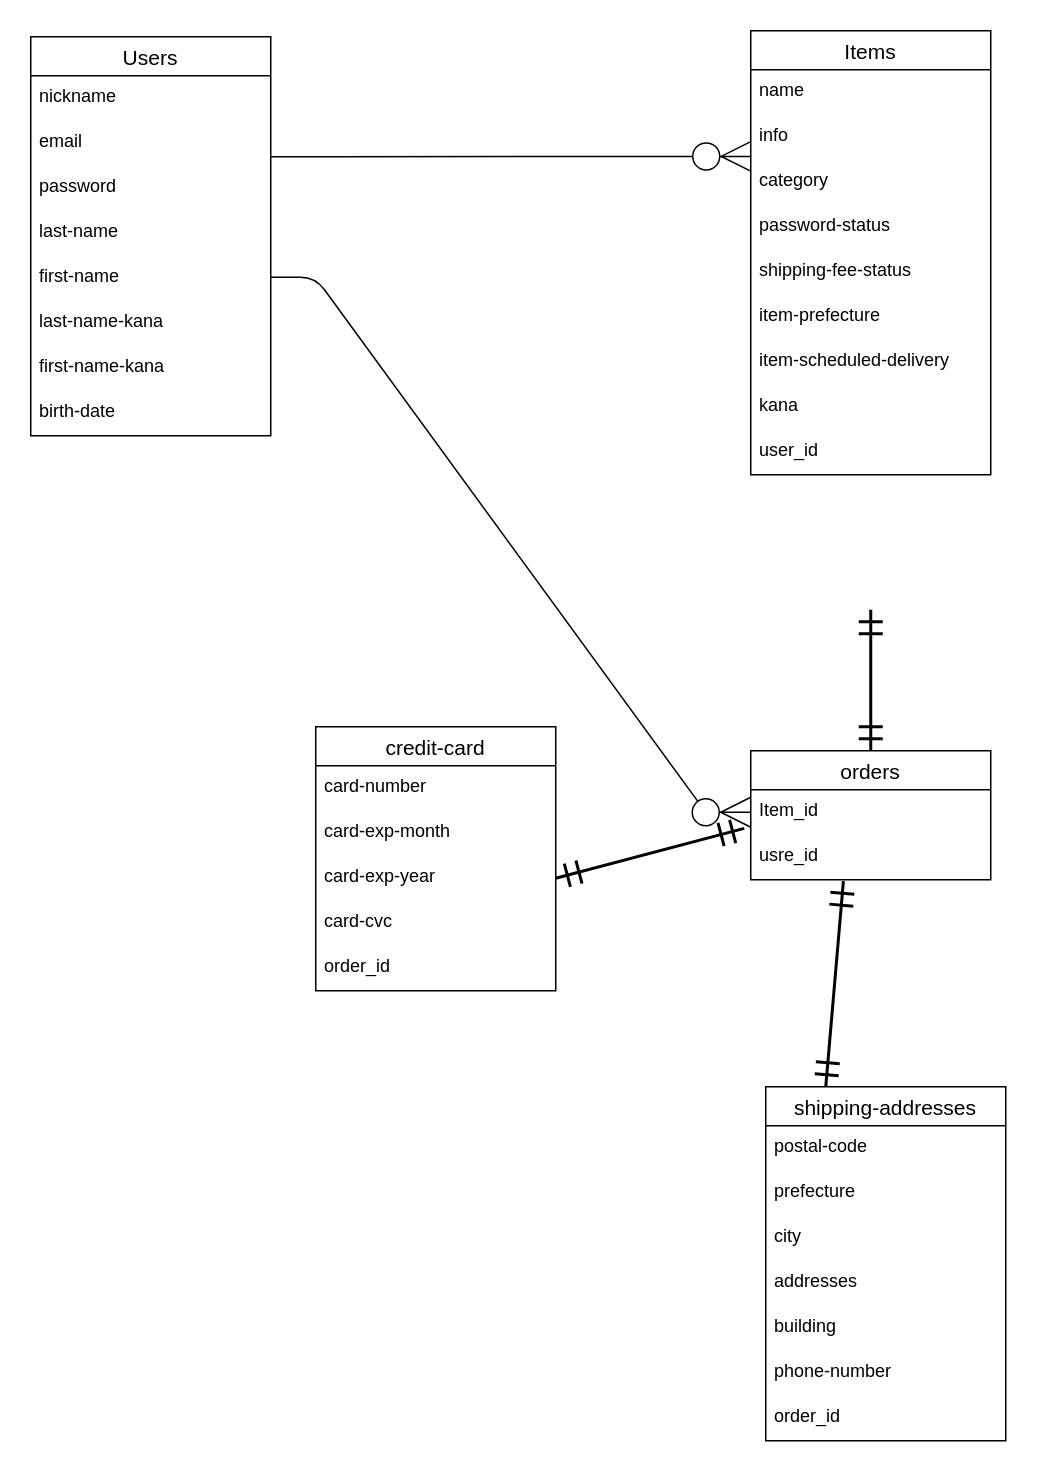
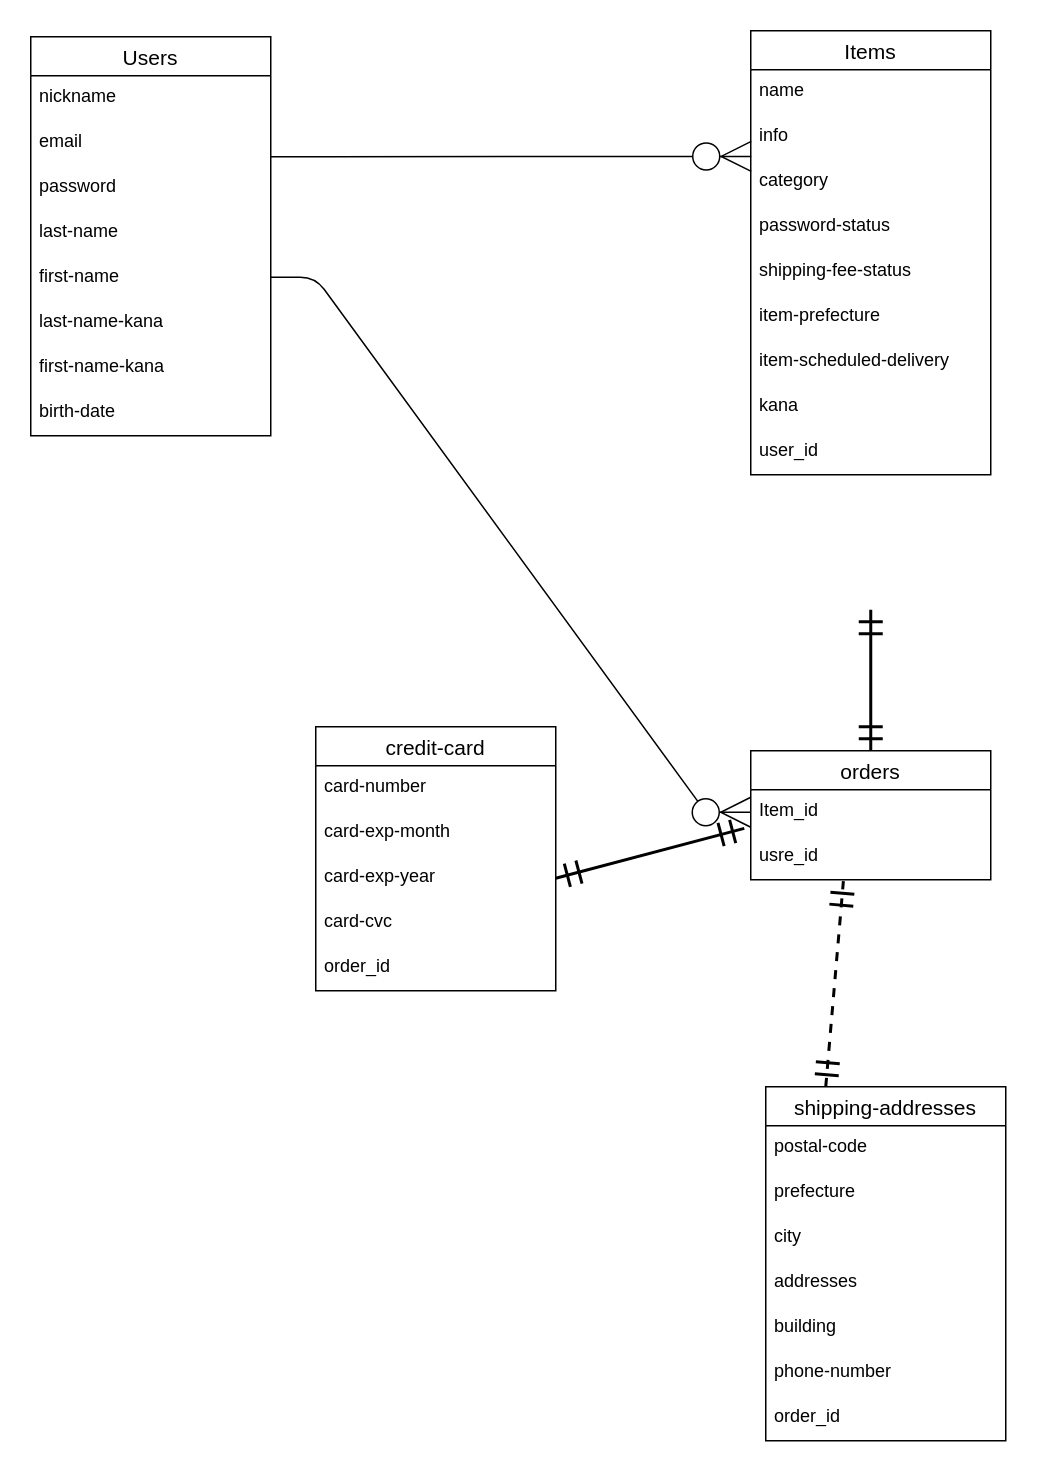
edge "usre_id" -- "shipping-addresses": style solid -> dashed
